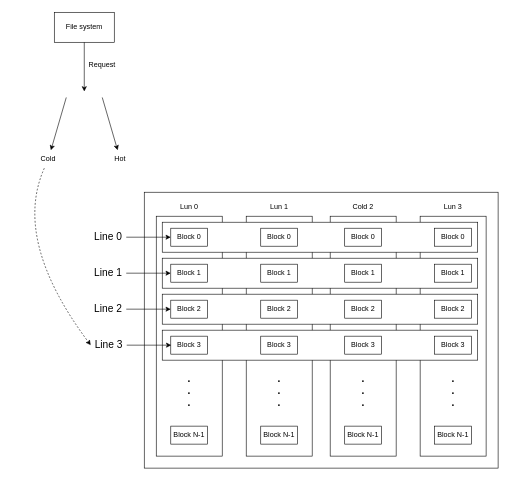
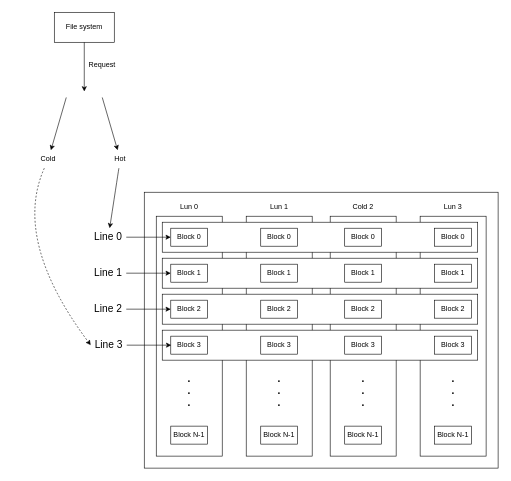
edge "Hot" -> "Line 0": added
